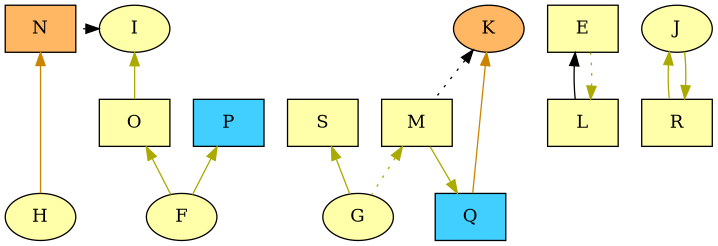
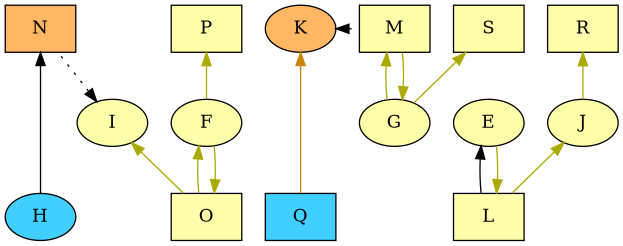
node "E": shape box -> ellipse
edge "E" -> "L": style dotted -> solid
edge "R" -> "J": now "L" -> "J"
node "P": fillcolor #40cfff -> #ffffaa
edge "H" -> "N": color #cc8400 -> black
edge "M" -> "Q": now "M" -> "G"
edge "O" -> "F": added
edge "G" -> "M": style dotted -> solid
node "H": fillcolor #ffffaa -> #40cfff
